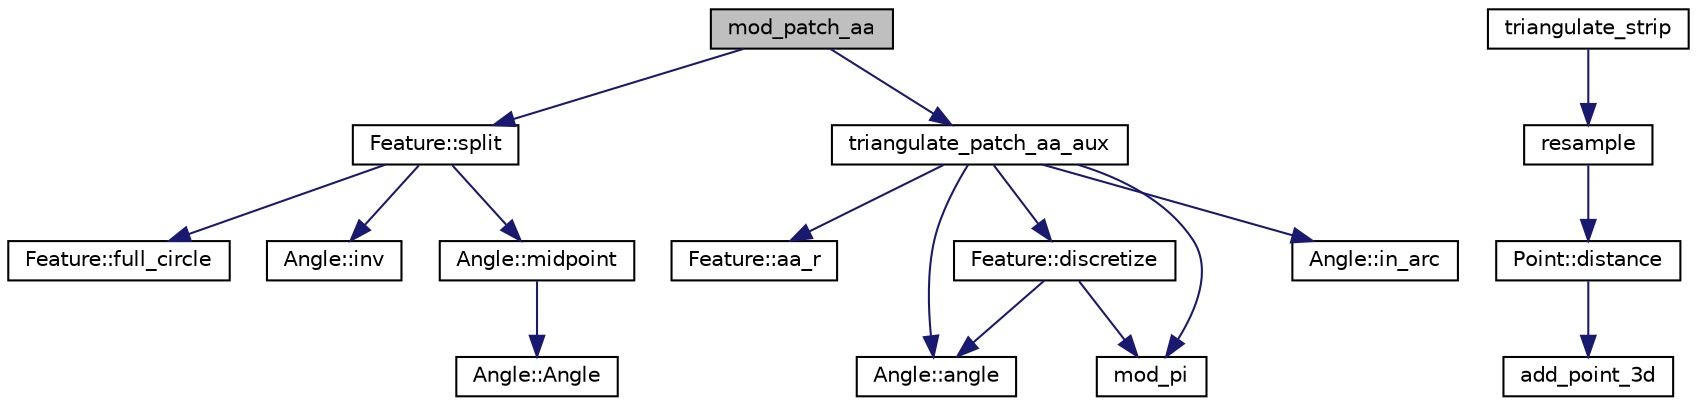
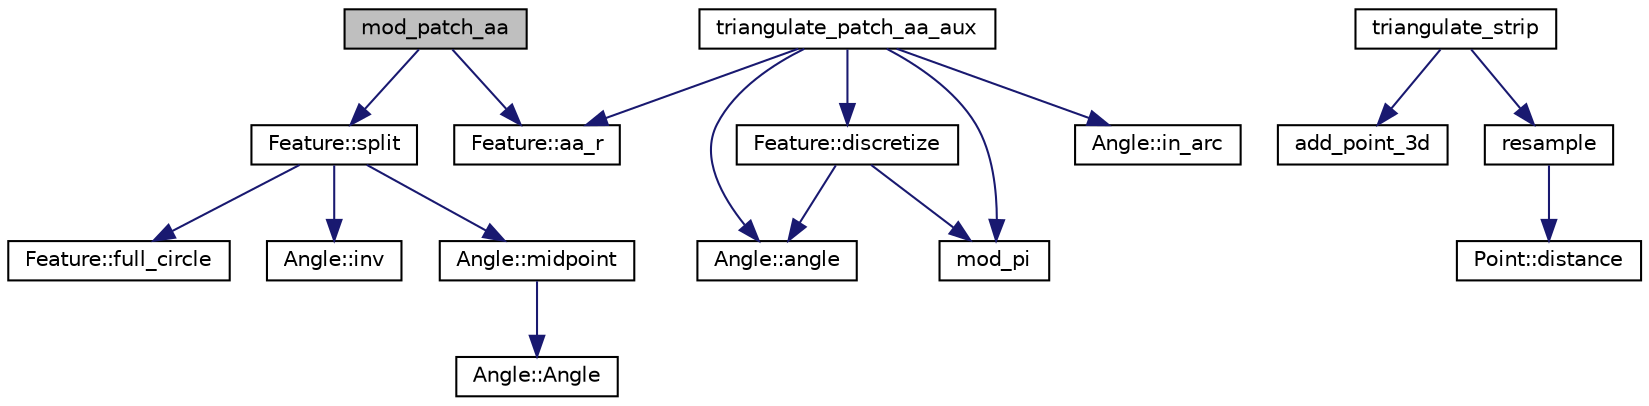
edge "mod_patch_aa" -> "triangulate_patch_aa_aux": now "mod_patch_aa" -> "Feature::aa_r"
edge "Point::distance" -> "add_point_3d": now "triangulate_strip" -> "add_point_3d"
